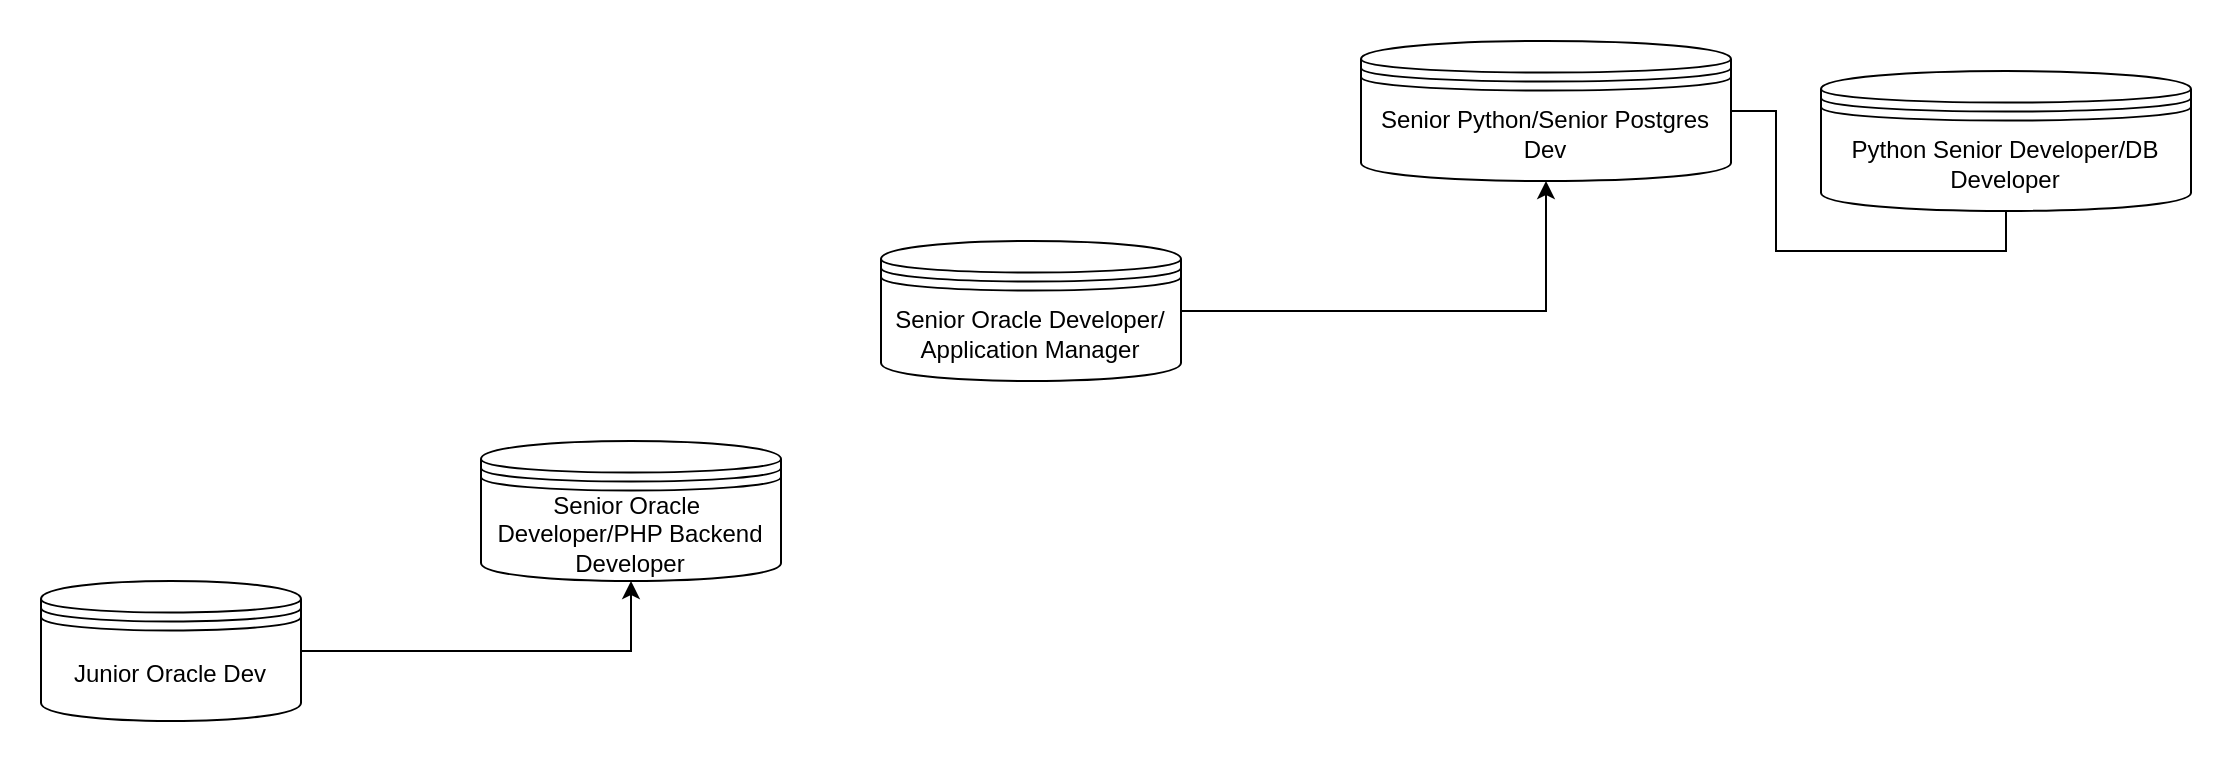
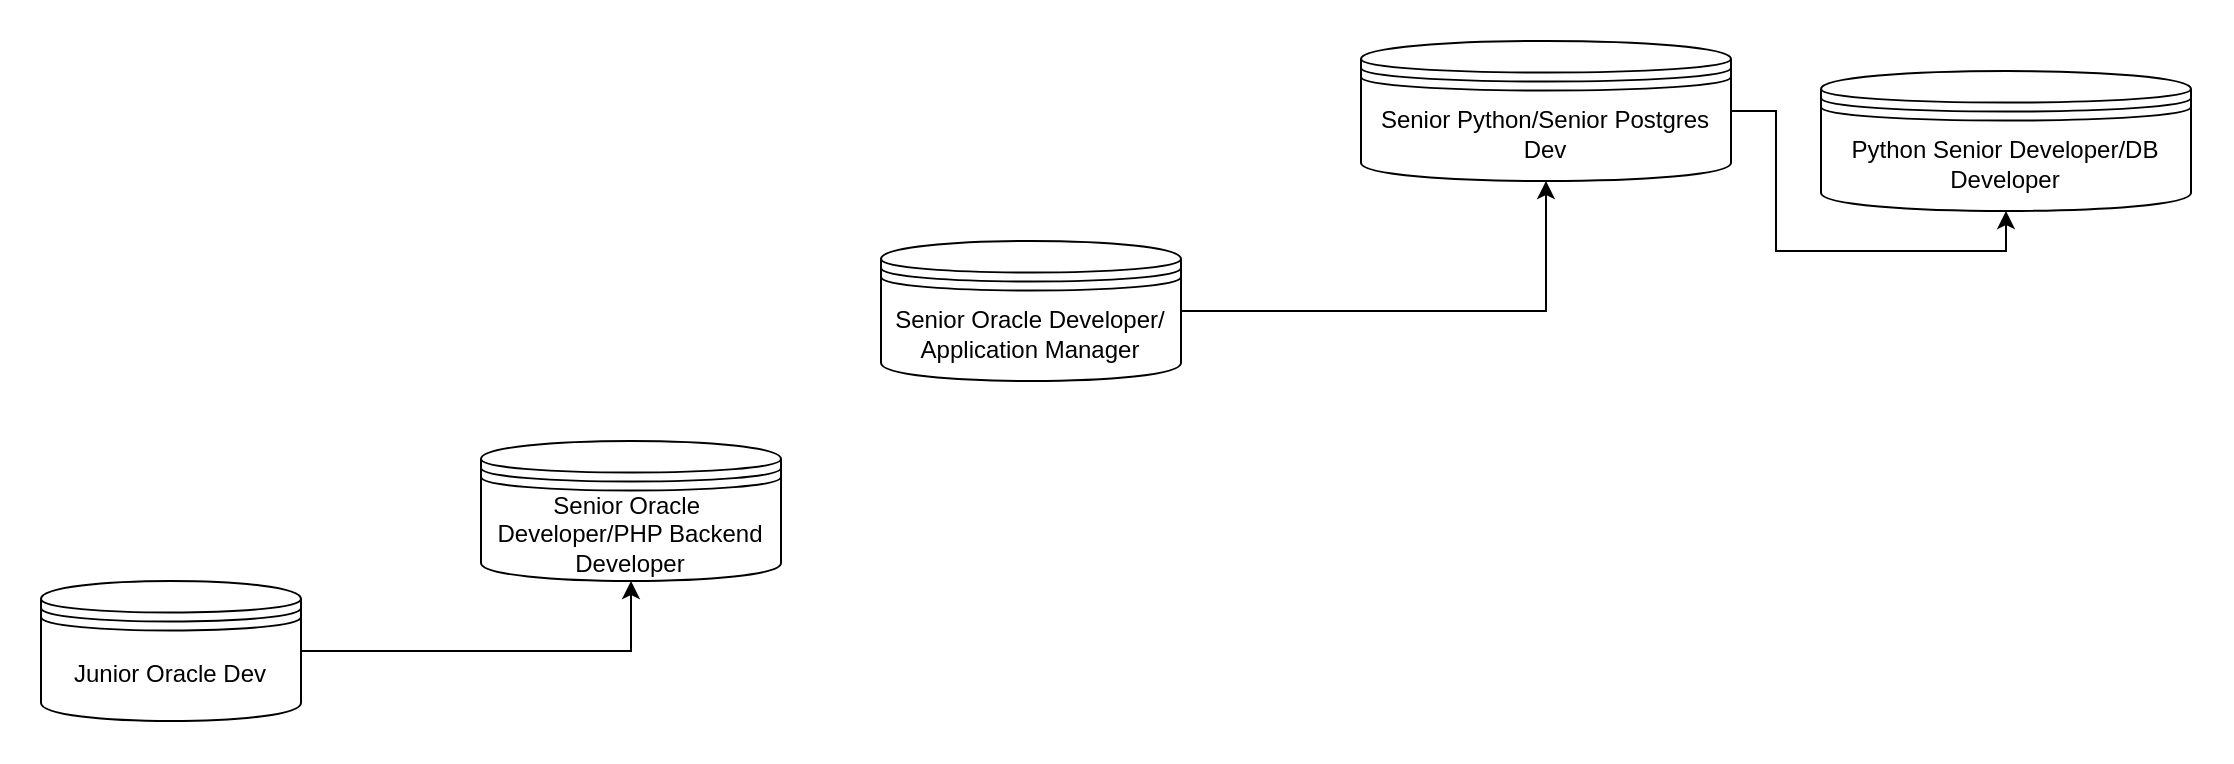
edge "Senior Python/Senior Postgres Dev" -- "Python Senior Developer/DB Developer": arrowhead none -> classic
